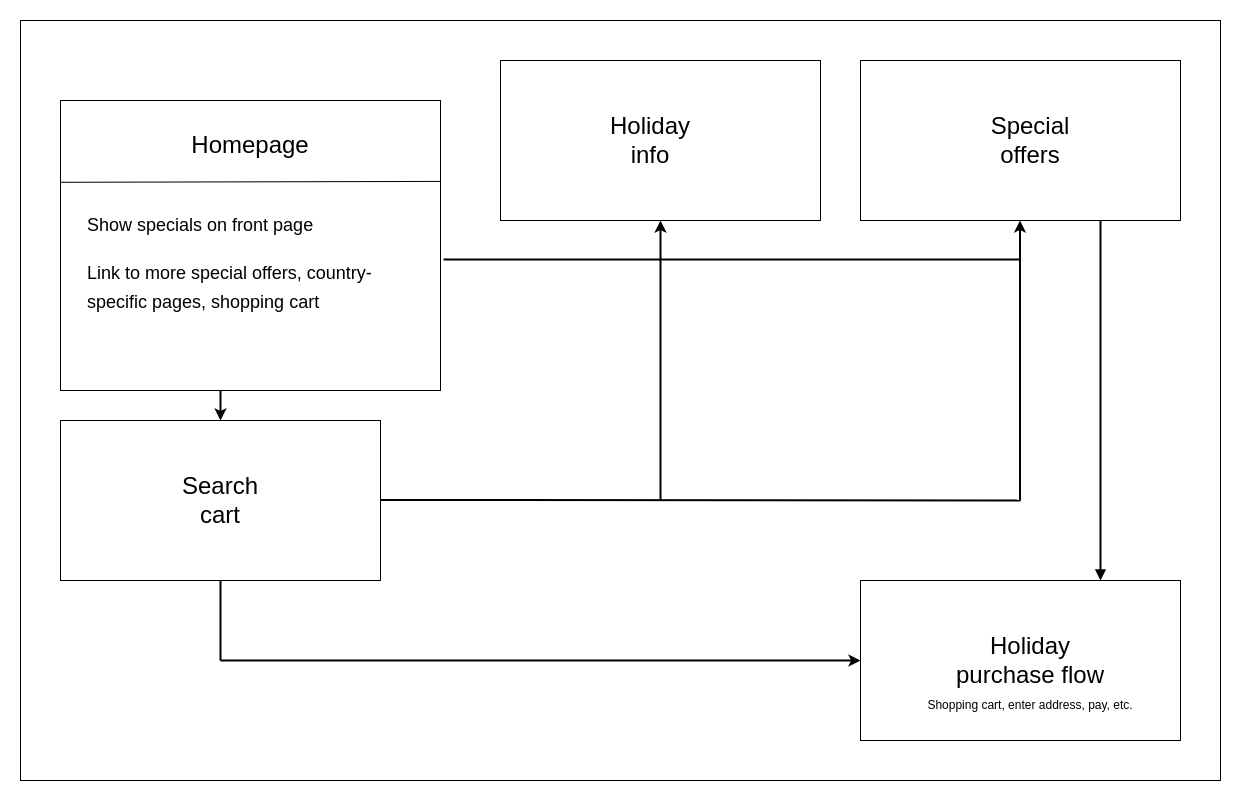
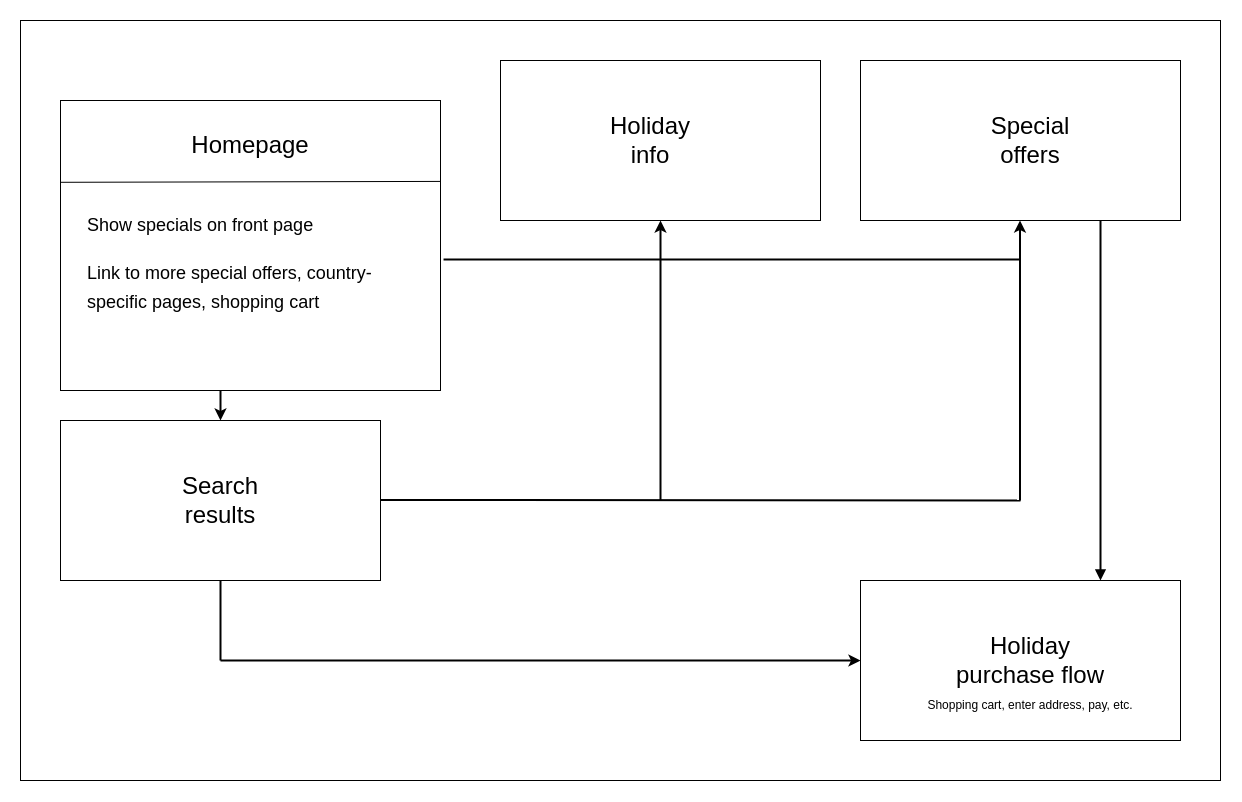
node "Search cart": label "Search cart" -> "Search results"
